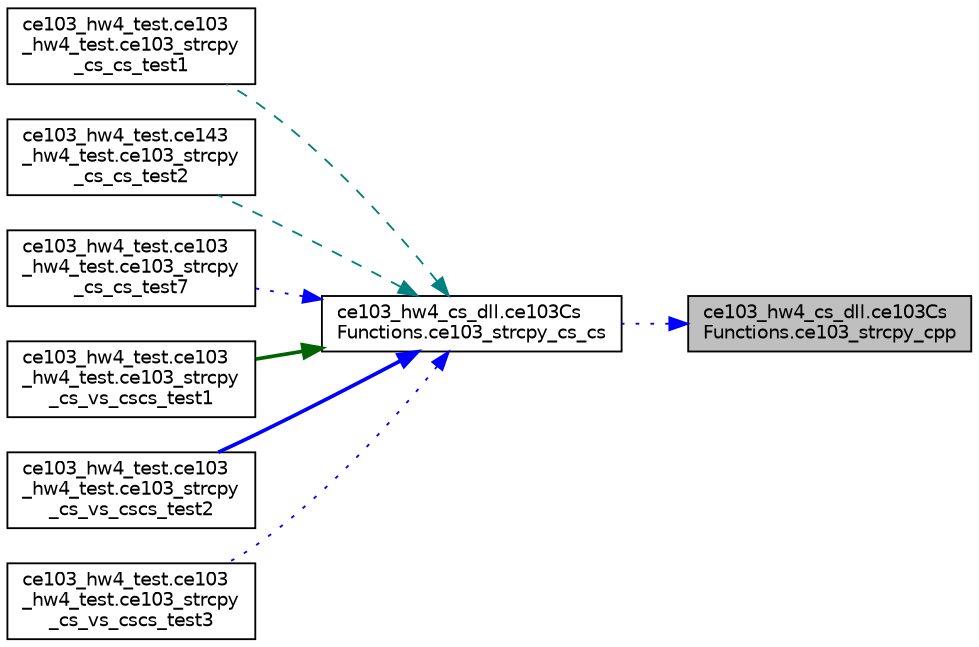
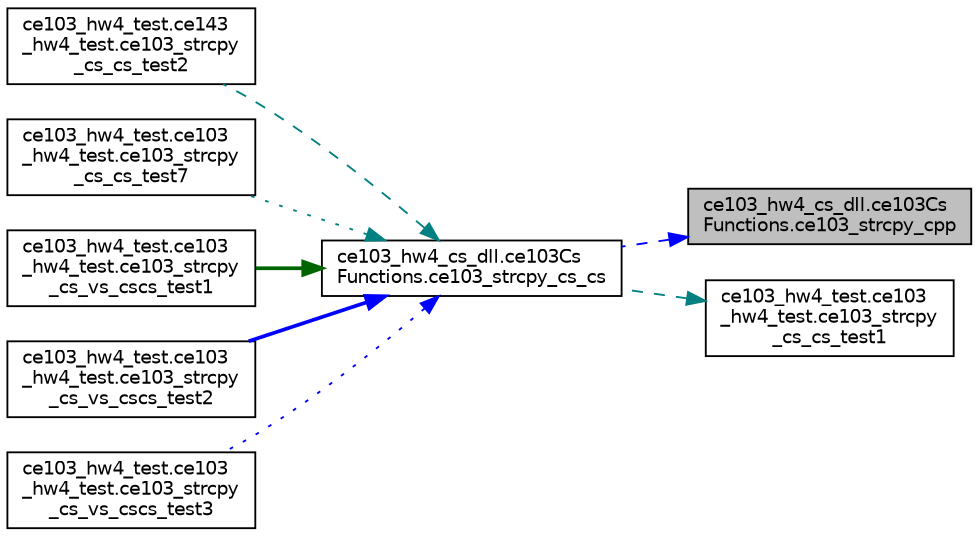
edge "ce103_hw4_test.ce103 _hw4_test.ce103_strcpy _cs_cs_test1" -> "ce103_hw4_cs_dll.ce103Cs Functions.ce103_strcpy_cs_cs": reversed
edge "ce103_hw4_test.ce103 _hw4_test.ce103_strcpy _cs_cs_test7" -> "ce103_hw4_cs_dll.ce103Cs Functions.ce103_strcpy_cs_cs": color blue -> teal
edge "ce103_hw4_cs_dll.ce103Cs Functions.ce103_strcpy_cs_cs" -> "ce103_hw4_cs_dll.ce103Cs Functions.ce103_strcpy_cpp": style dotted -> dashed
